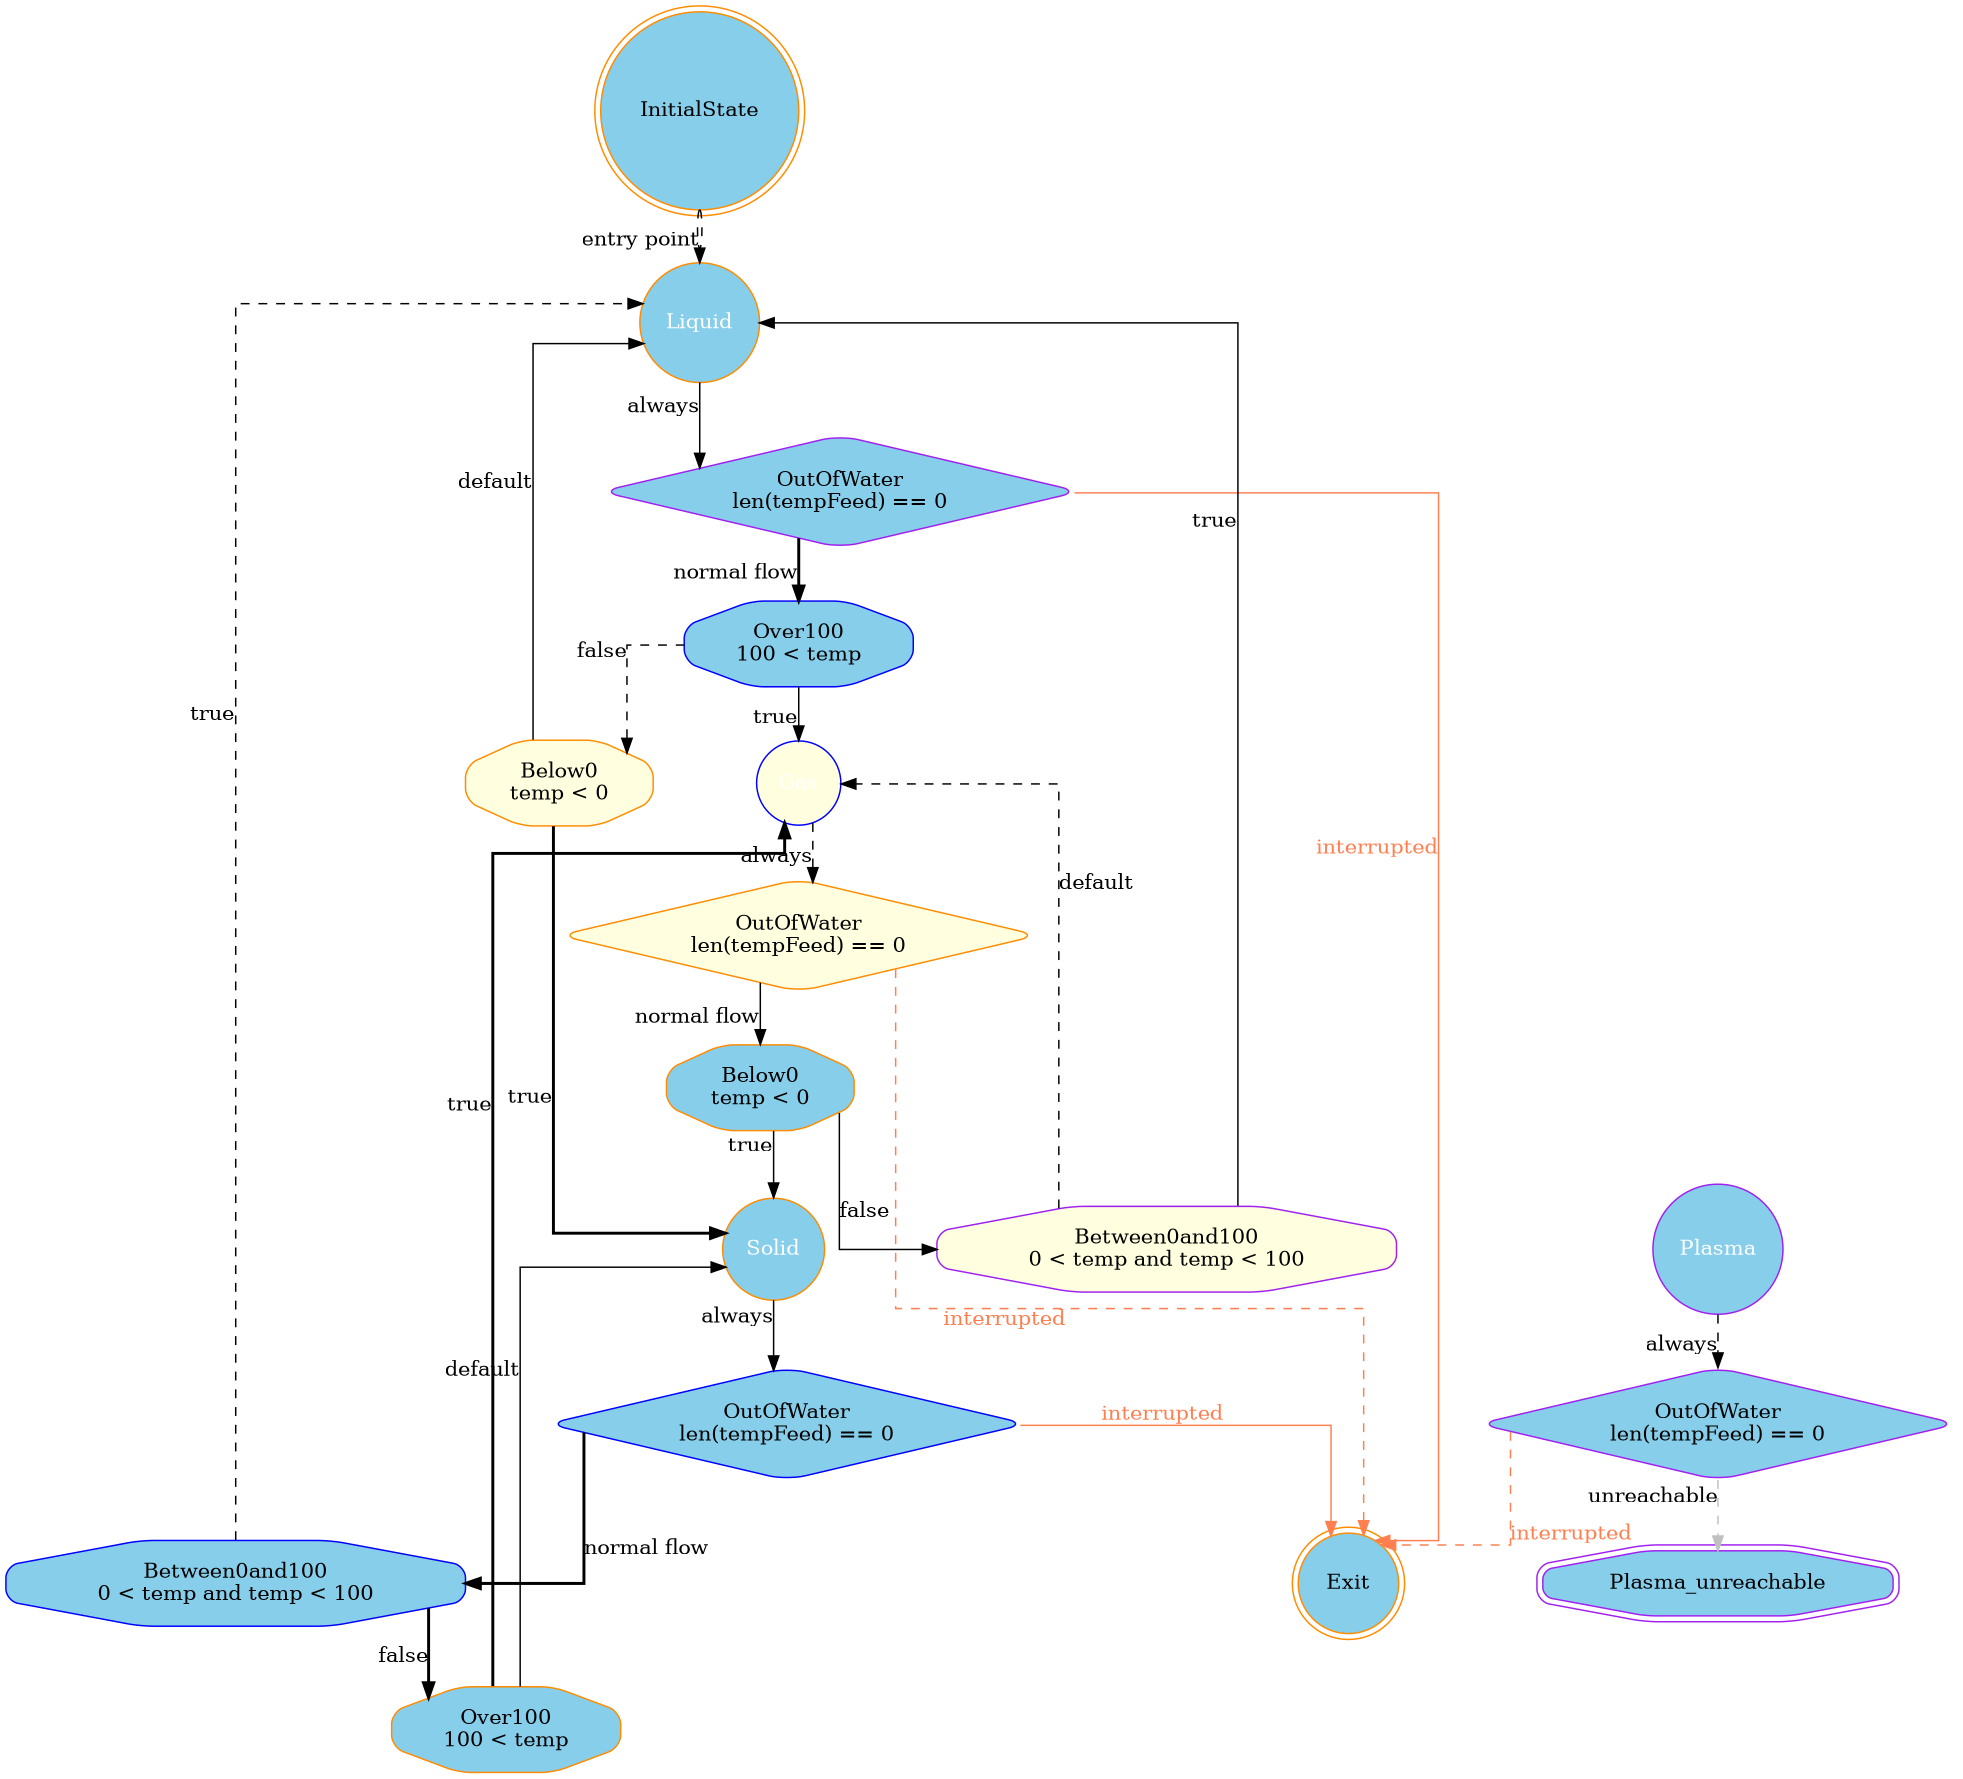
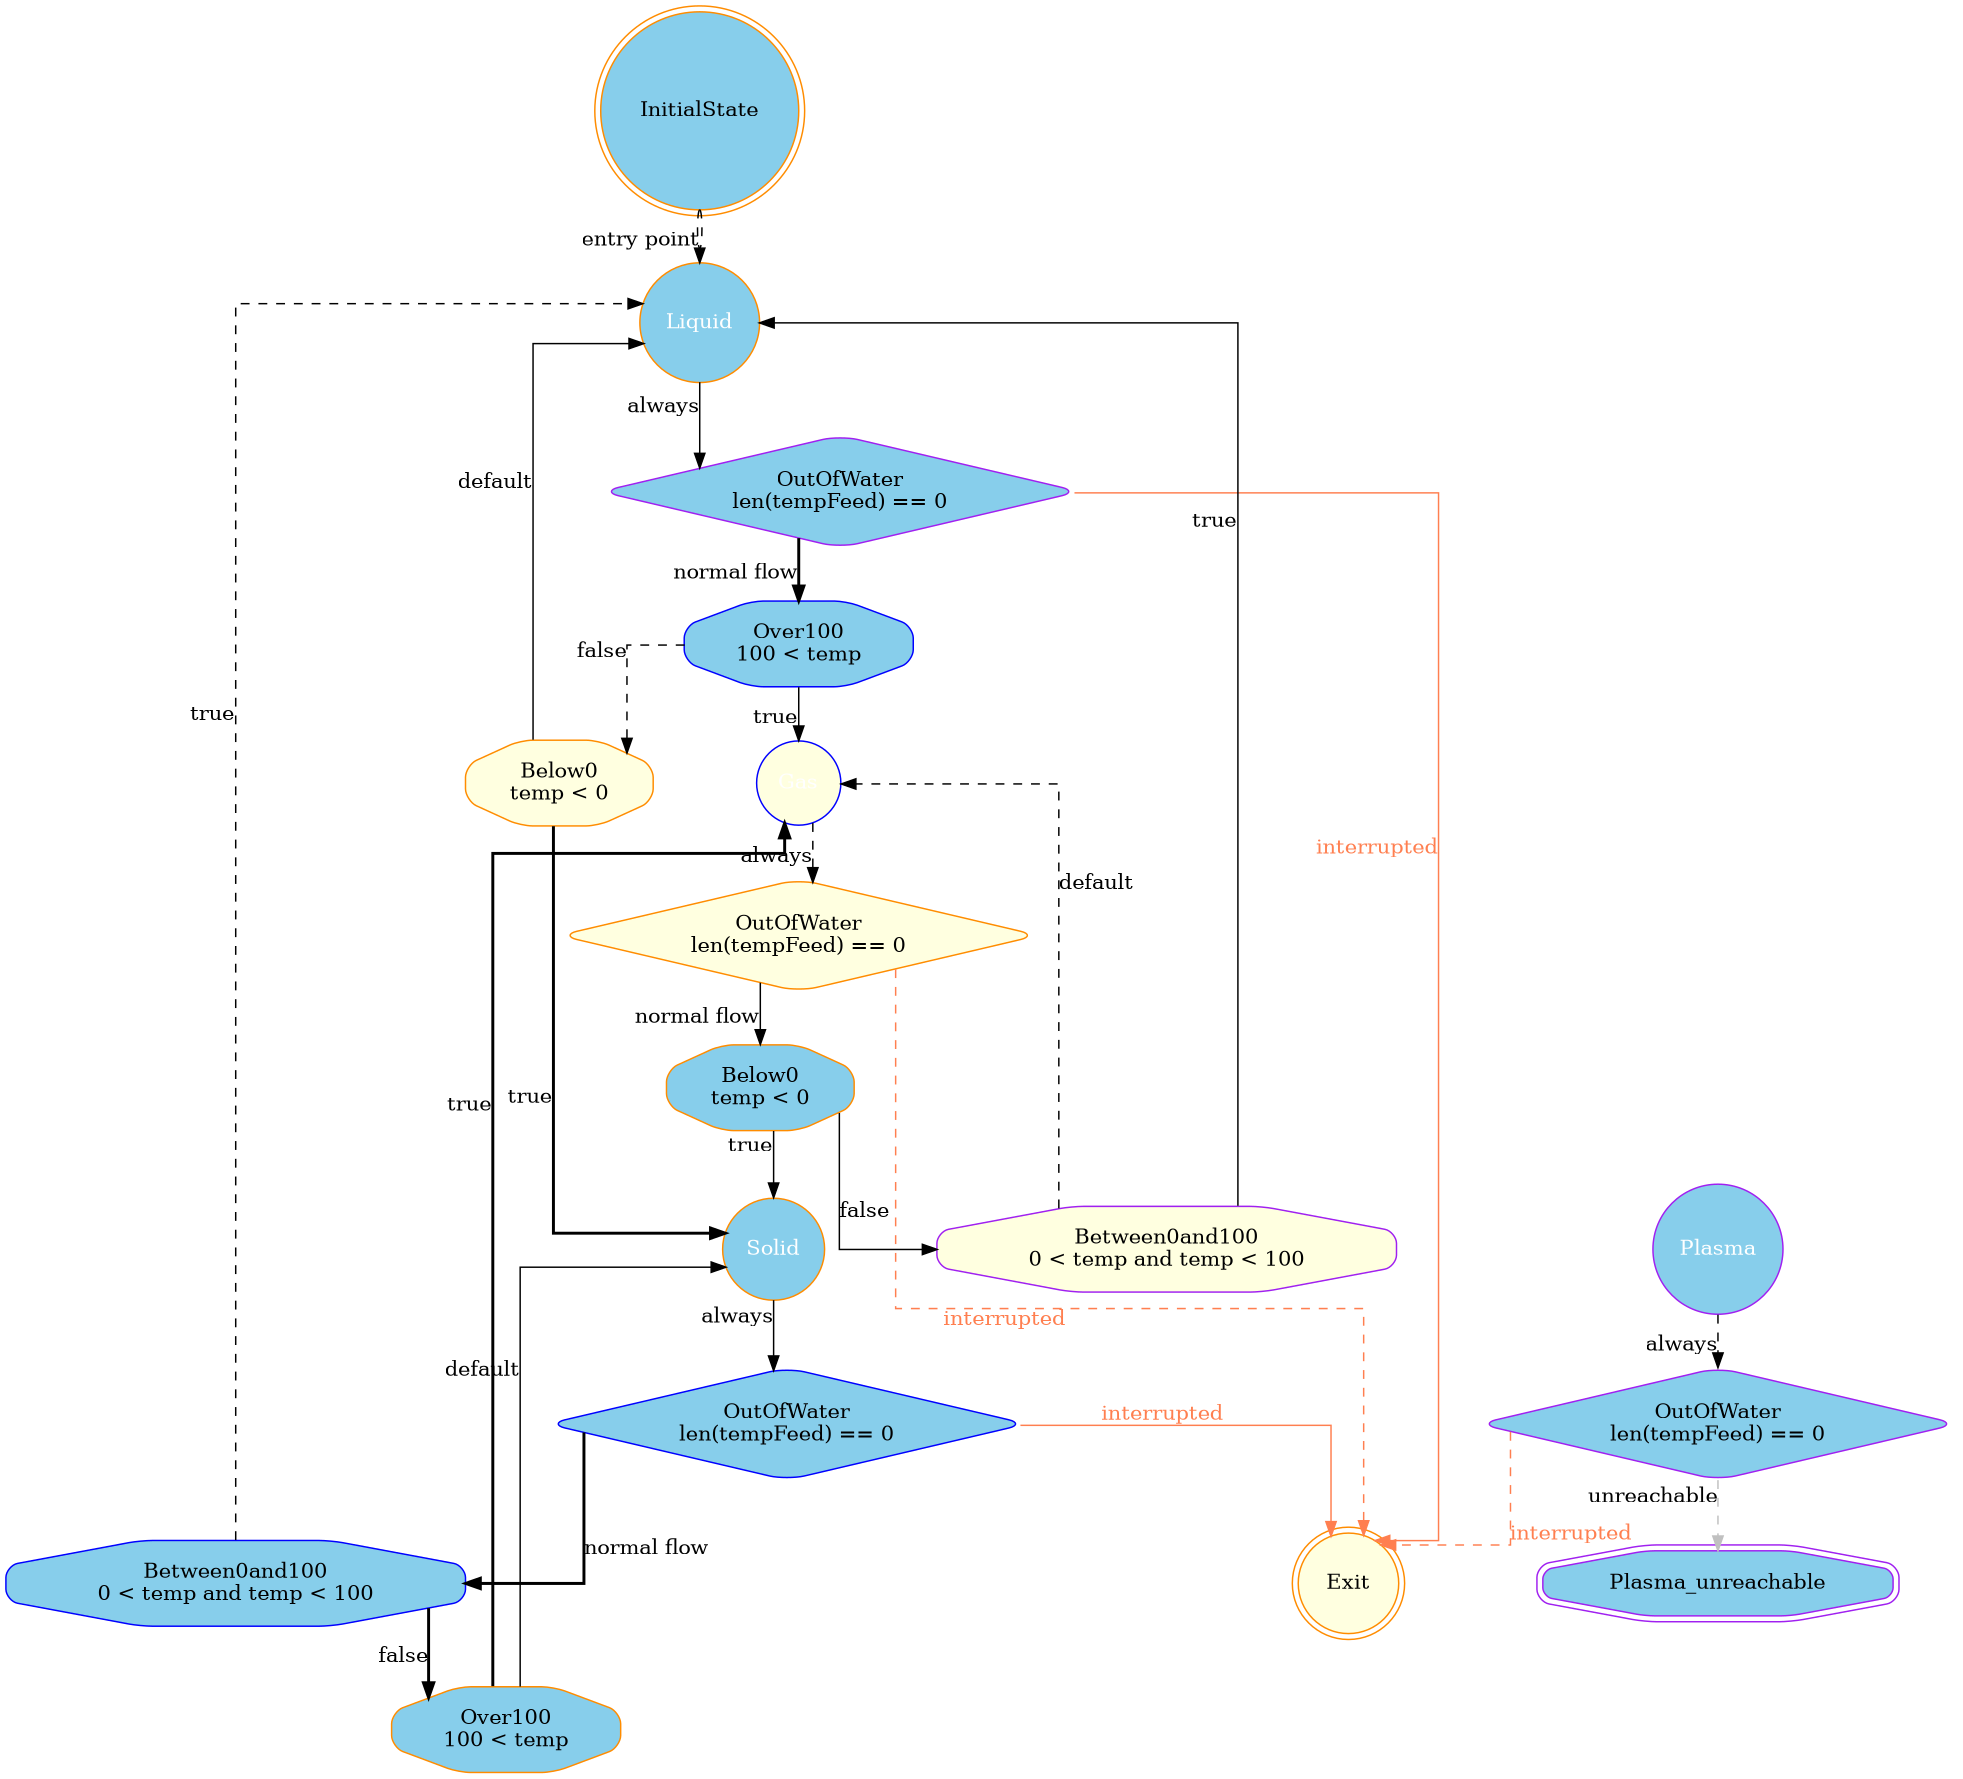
node "Exit": fillcolor skyblue -> lightyellow
